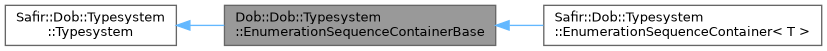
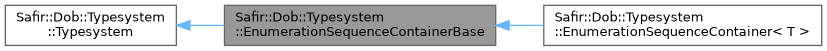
node "Dob::Dob::Typesystem ::EnumerationSequenceContainerBase": label "Dob::Dob::Typesystem ::EnumerationSequenceContainerBase" -> "Safir::Dob::Typesystem ::EnumerationSequenceContainerBase"
